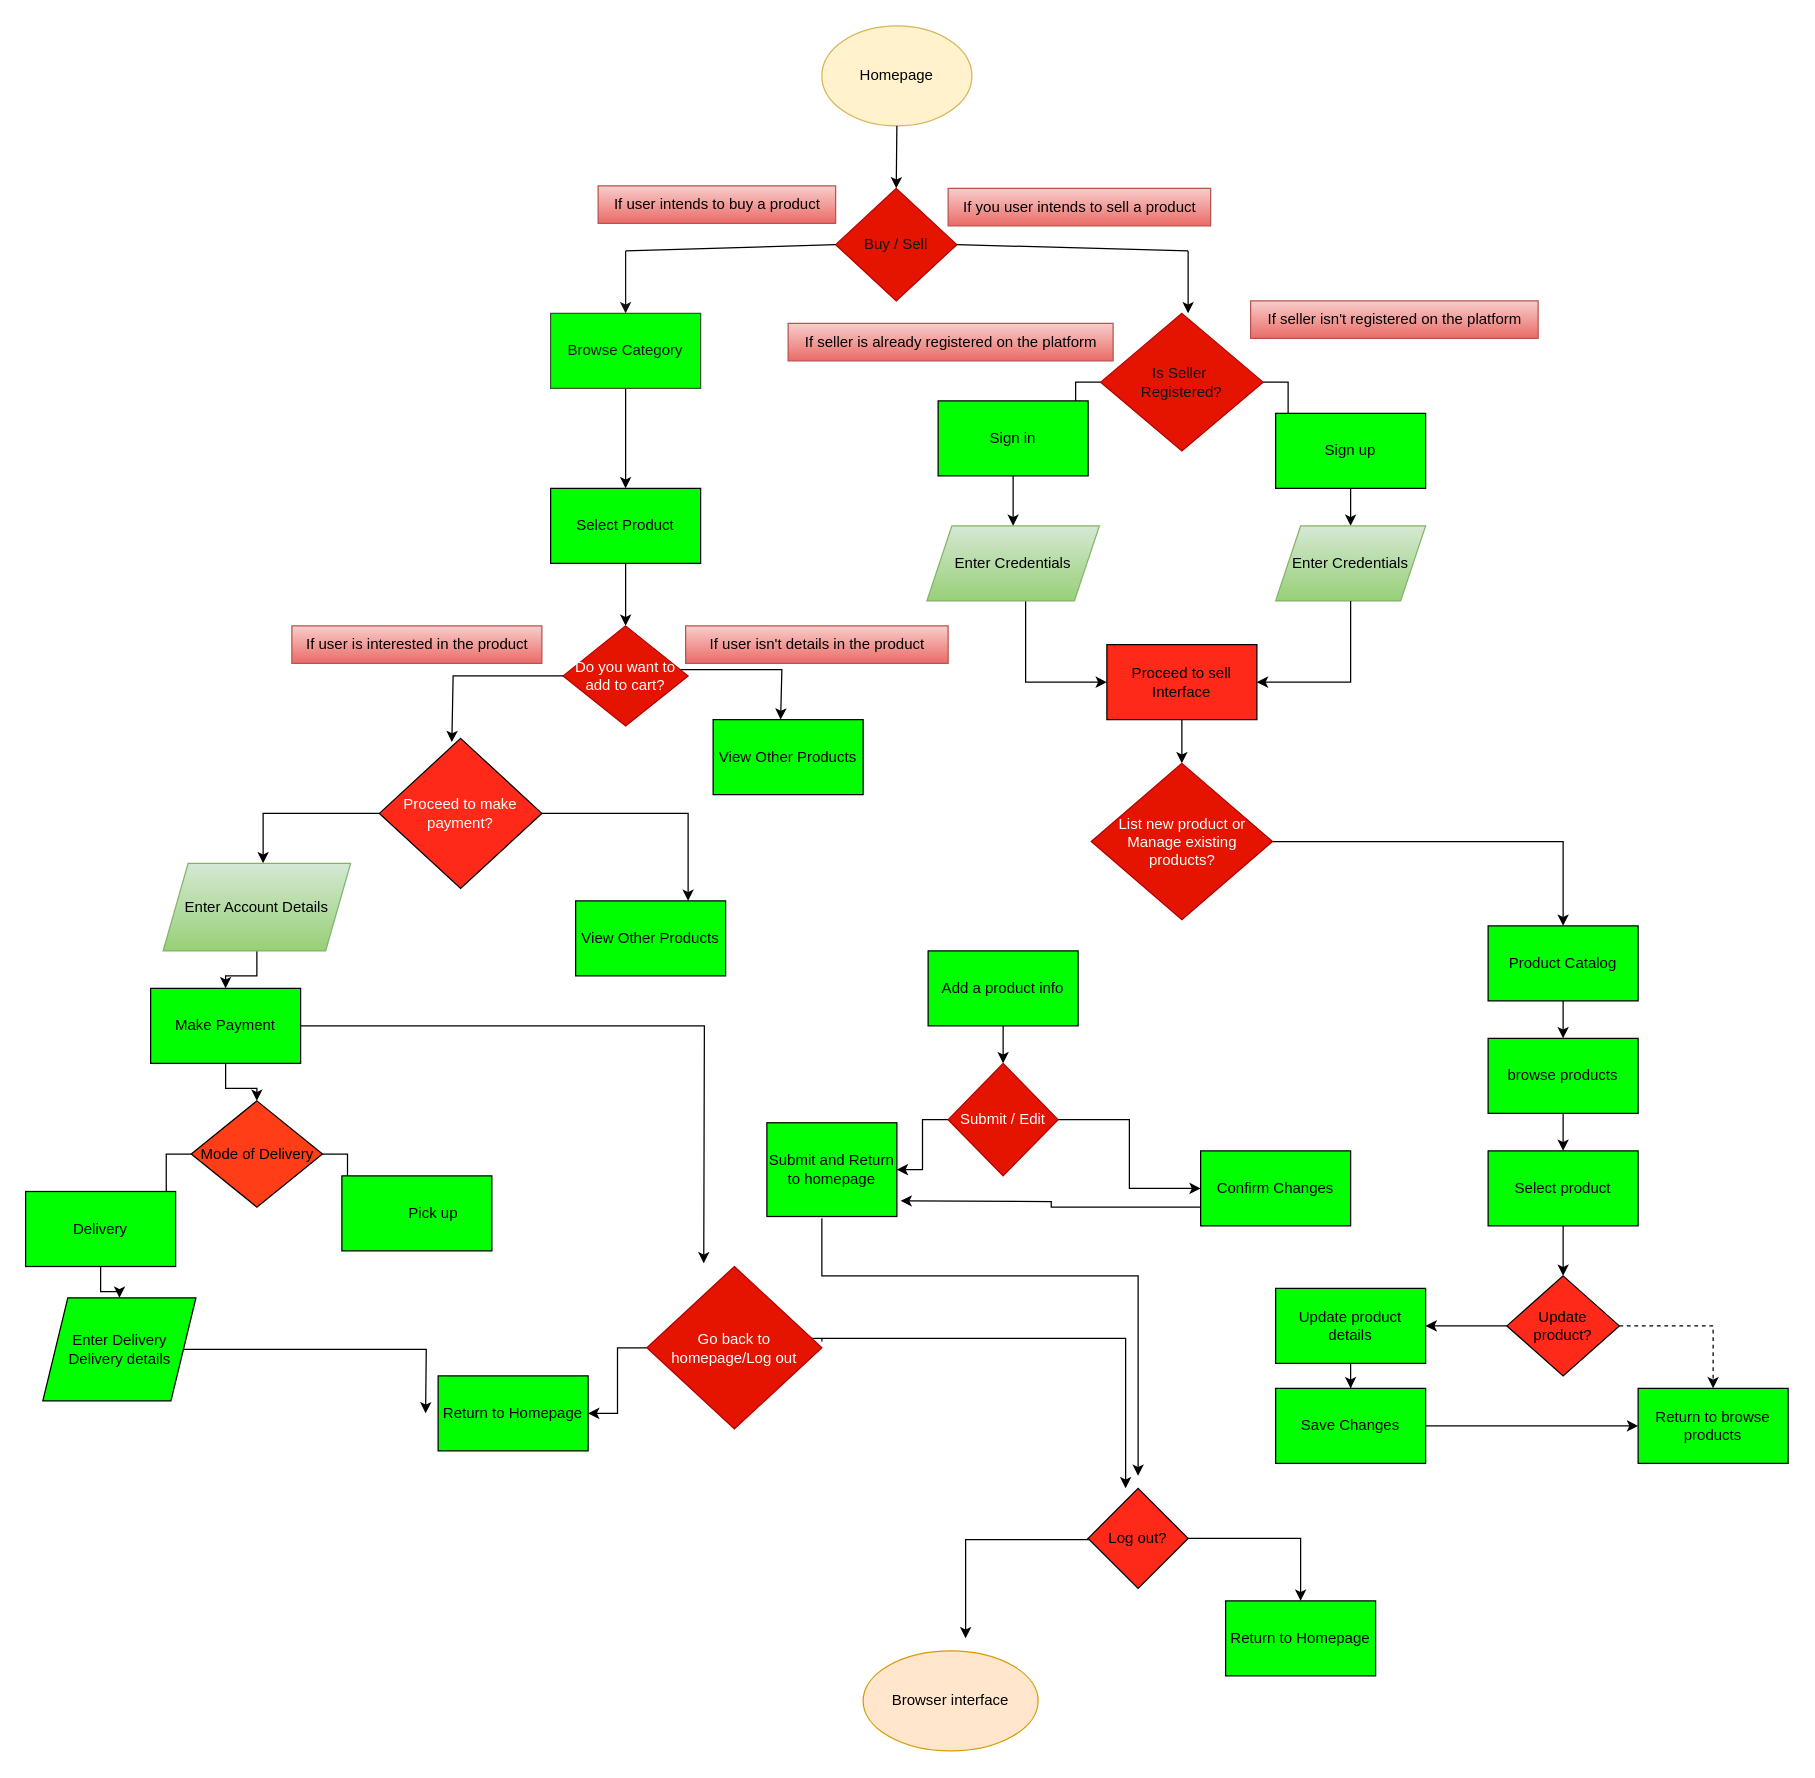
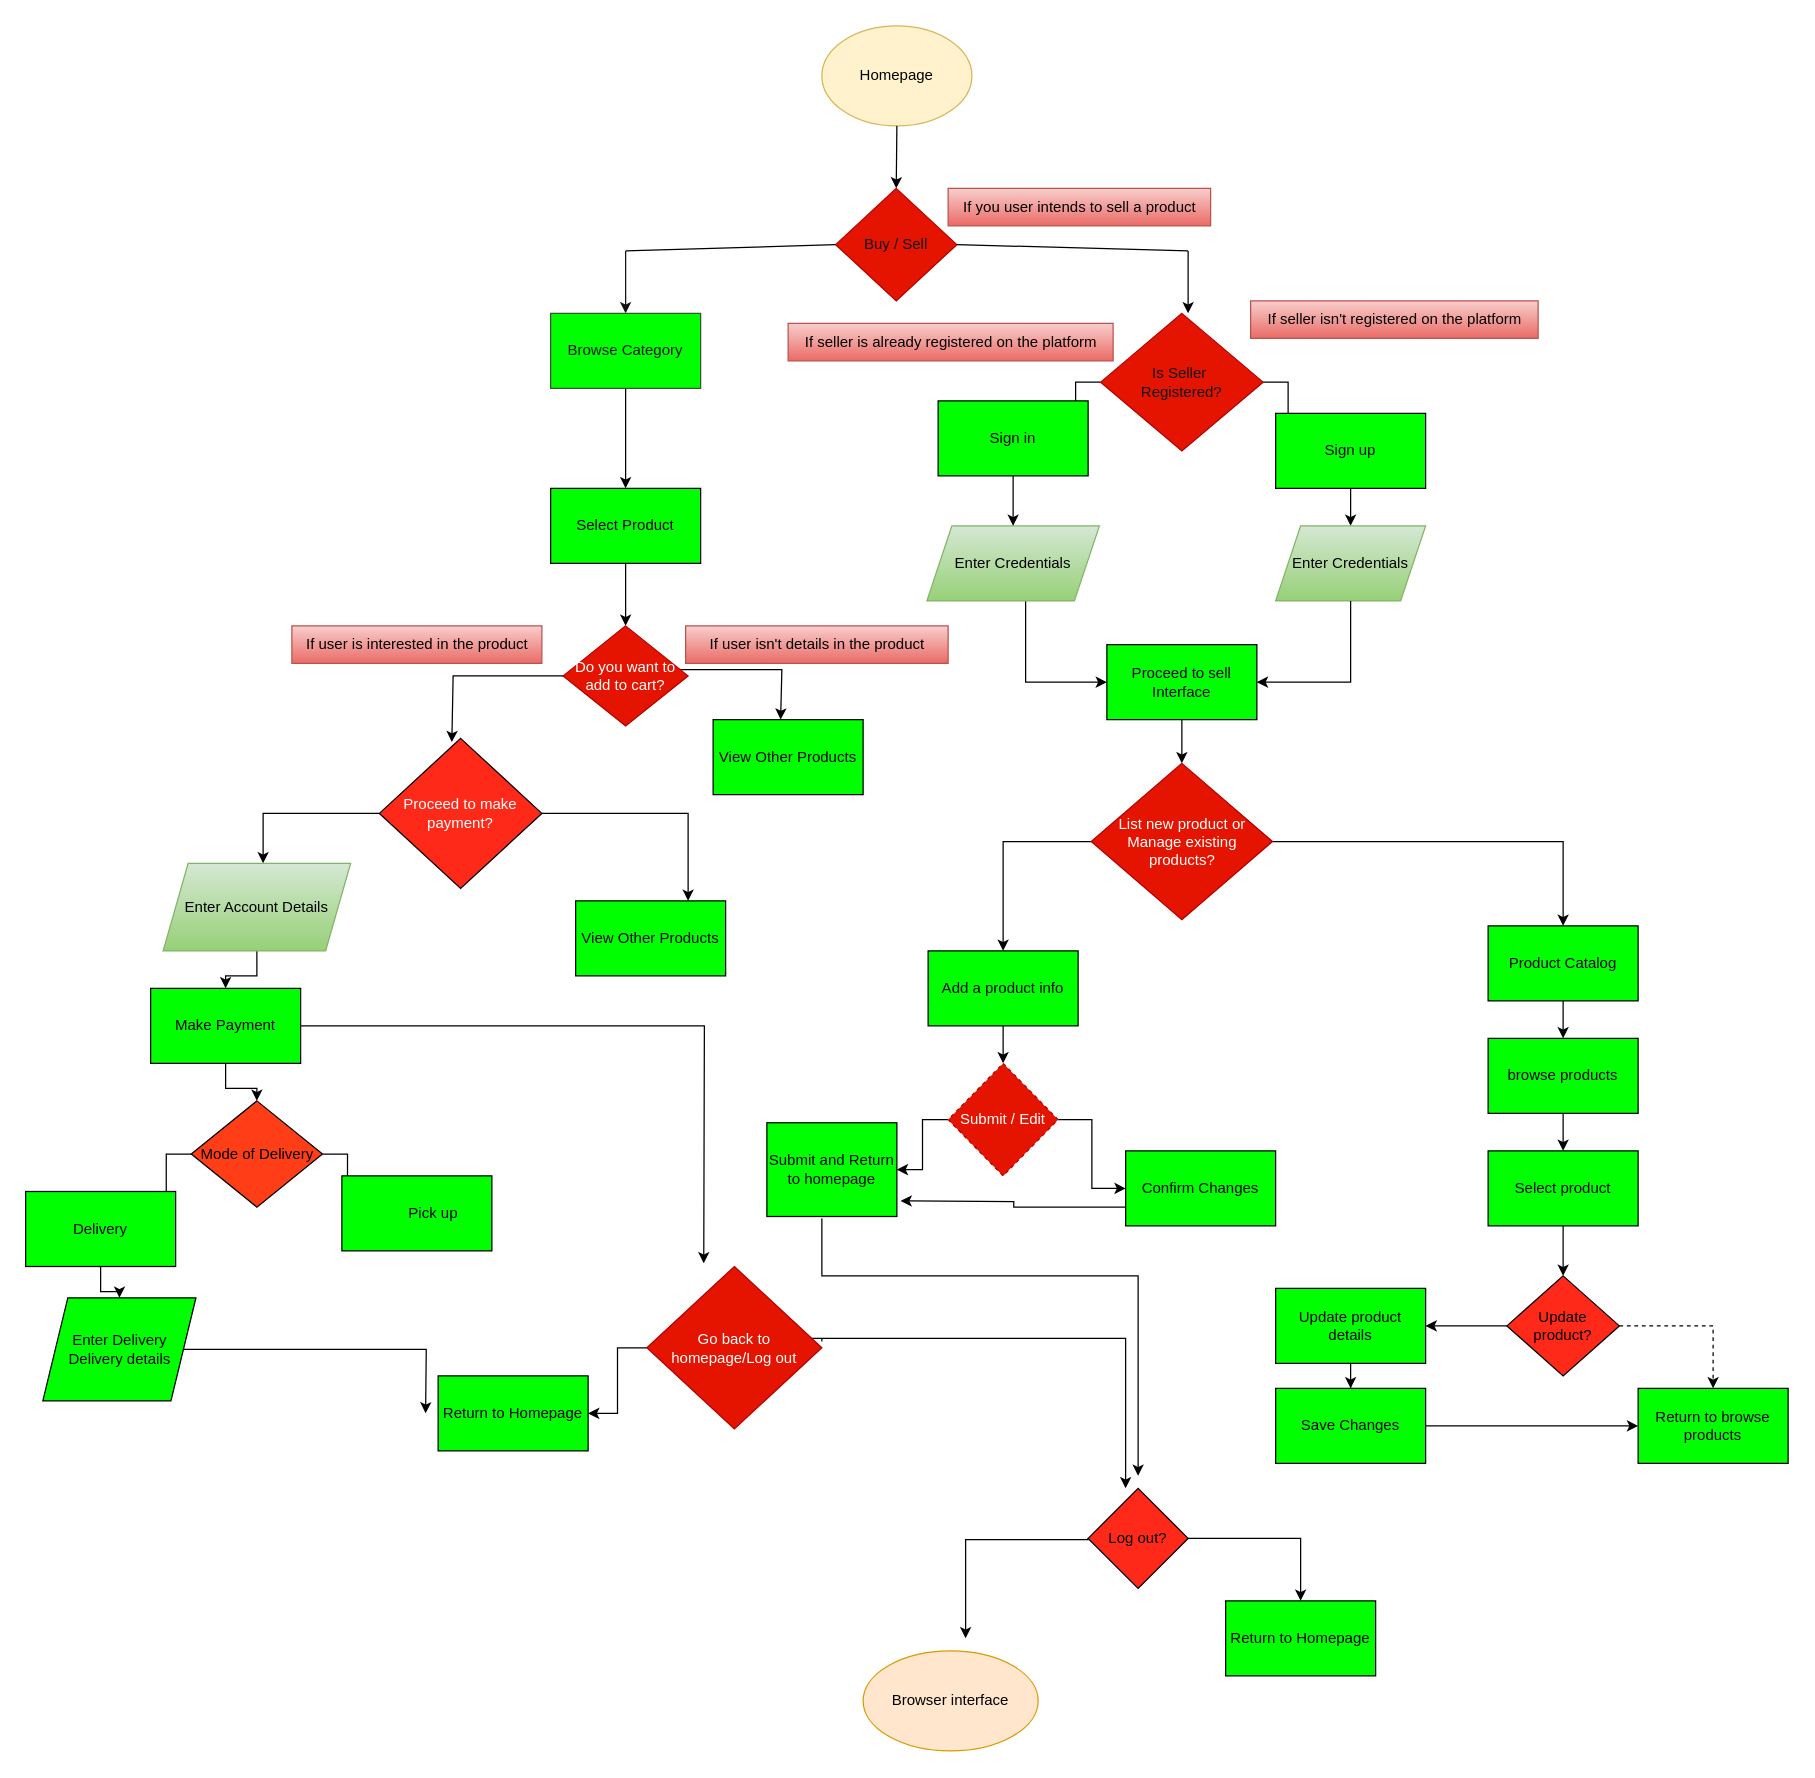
node "If user intends to buy a product": removed
node "Proceed to sell Interface": fillcolor #ff2919 -> #00ff00
edge "List new product or Manage existing products?" -> "Add a product info": added
node "Submit / Edit": style solid -> dashed
node "Confirm Changes": moved (1276, 1188) -> (1201, 1188)
